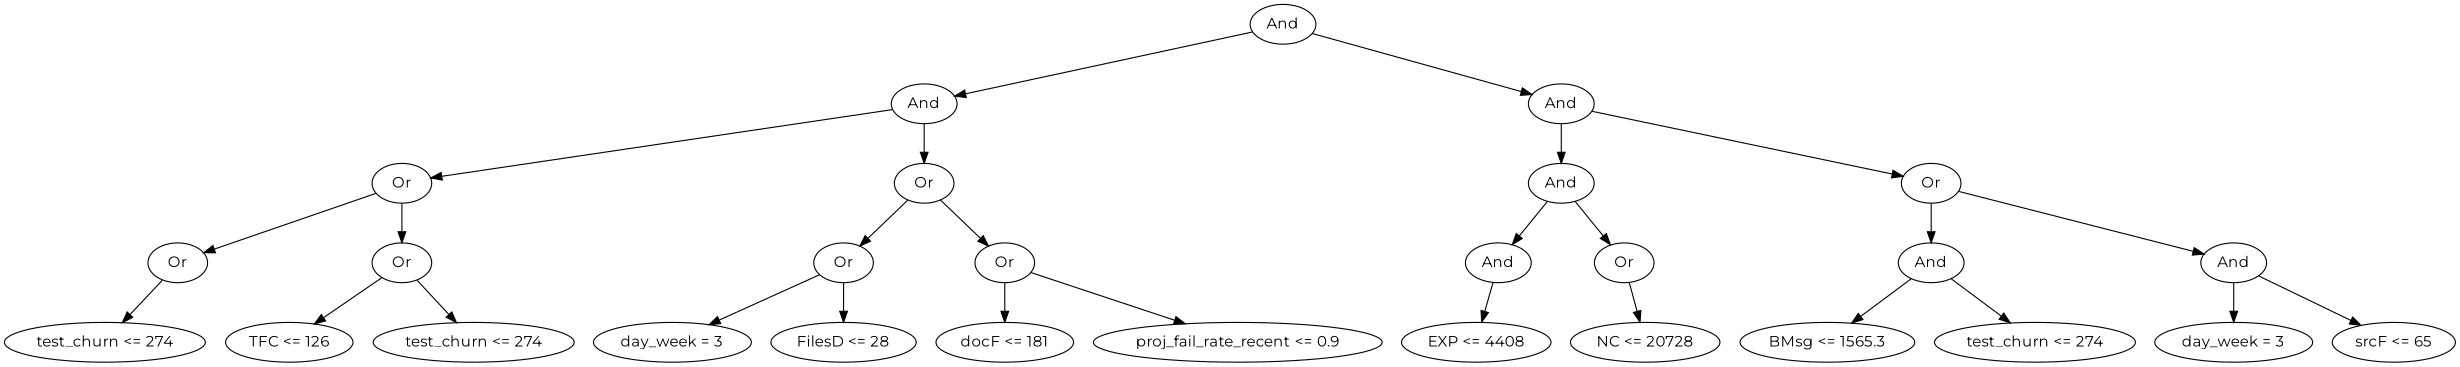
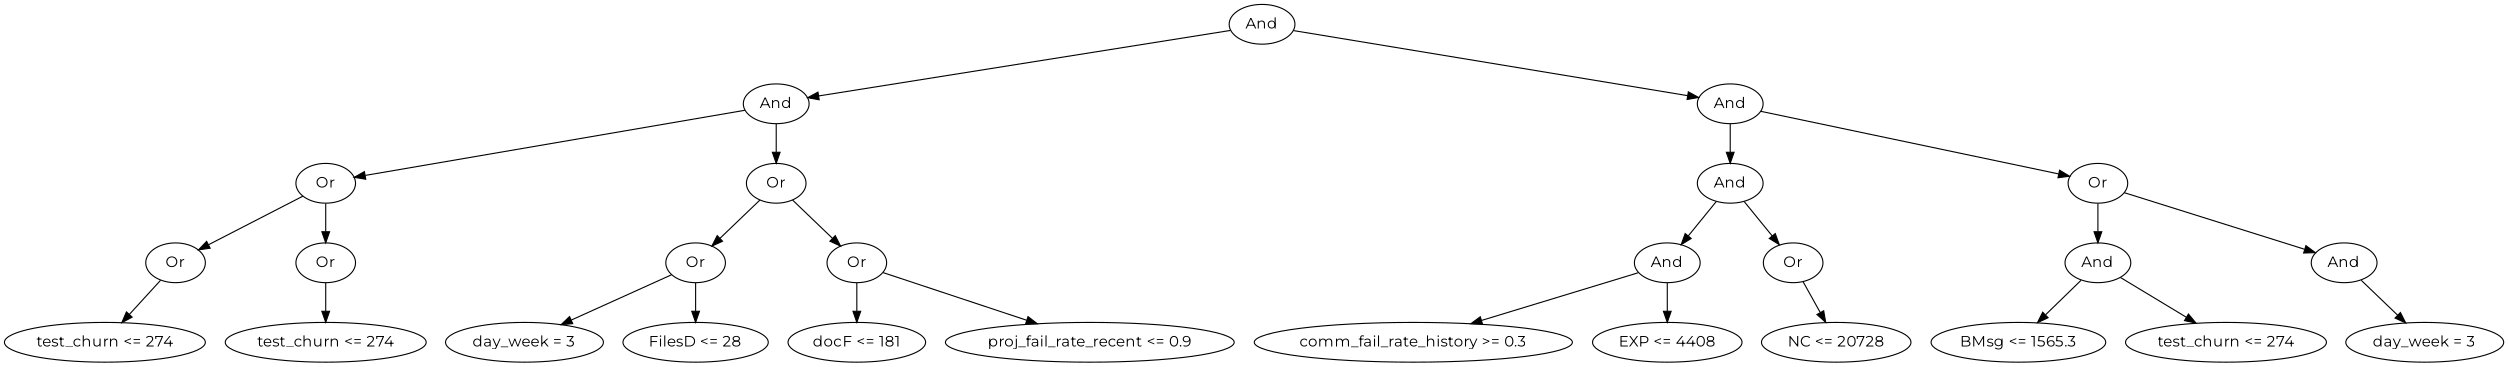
node "TFC <= 126": removed
node "comm_fail_rate_history >= 0.3": added
node "srcF <= 65": removed
